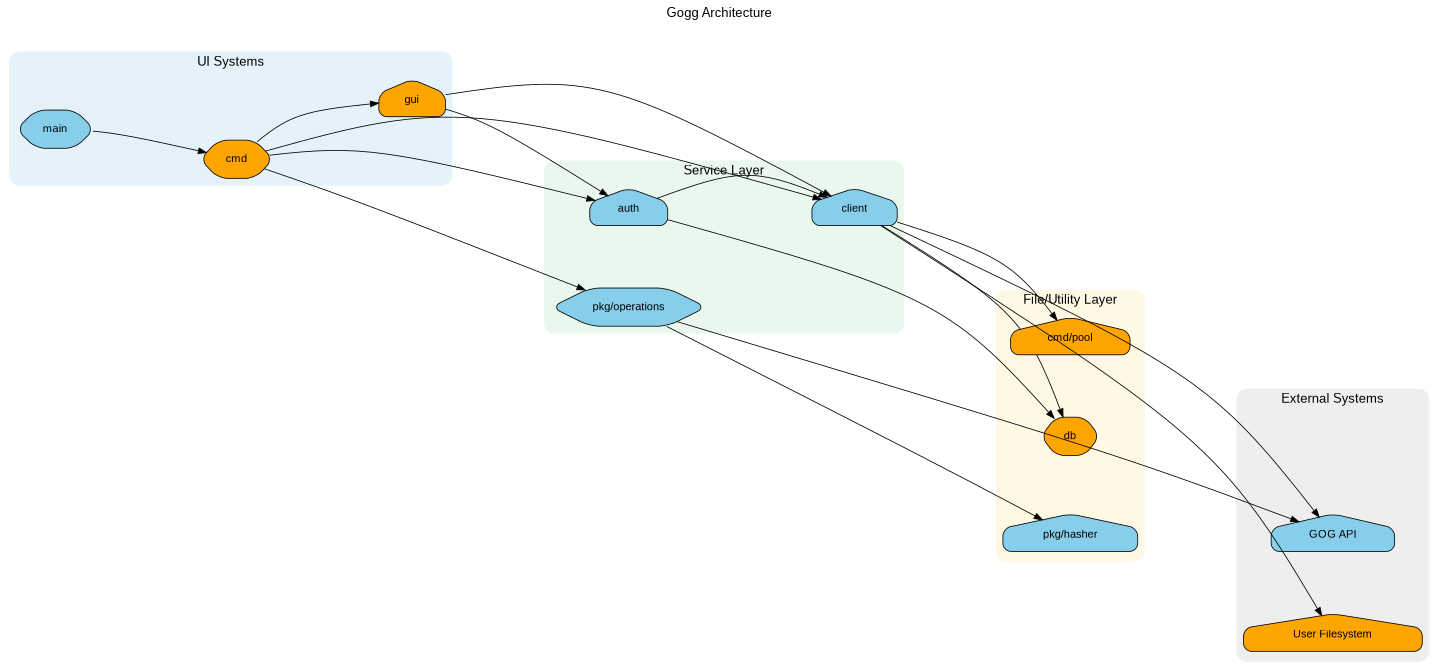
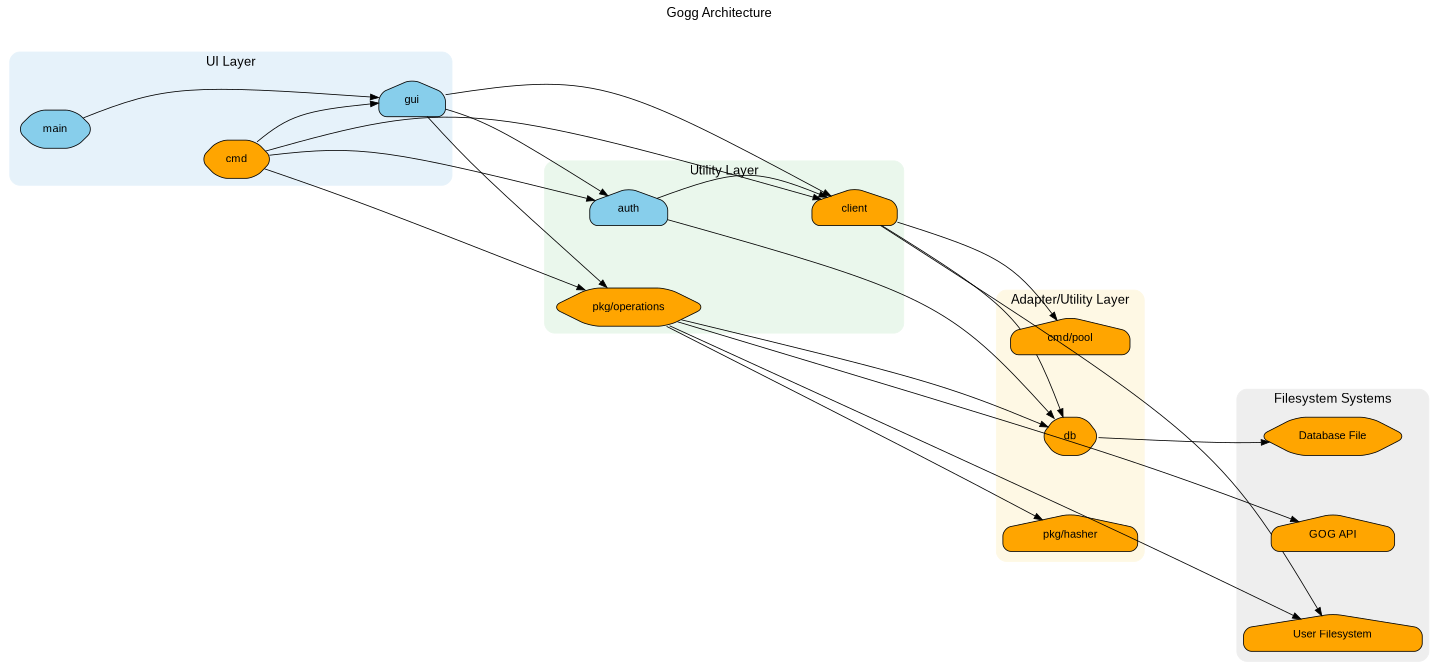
cluster "UI Systems": label "UI Systems" -> "UI Layer"
node "gui": fillcolor orange -> skyblue
edge "main" -> "cmd": now "main" -> "gui"
cluster "Service Layer": label "Service Layer" -> "Utility Layer"
edge "gui" -> "pkg/operations": added
node "client": fillcolor skyblue -> orange
cluster "File/Utility Layer": label "File/Utility Layer" -> "Adapter/Utility Layer"
node "pkg/operations": fillcolor skyblue -> orange
edge "client" -> "GOG API": removed
edge "pkg/operations" -> "db": added
cluster "External Systems": label "External Systems" -> "Filesystem Systems"
node "Database File": added
edge "pkg/operations" -> "User Filesystem": added
node "pkg/hasher": fillcolor skyblue -> orange
node "GOG API": fillcolor skyblue -> orange
